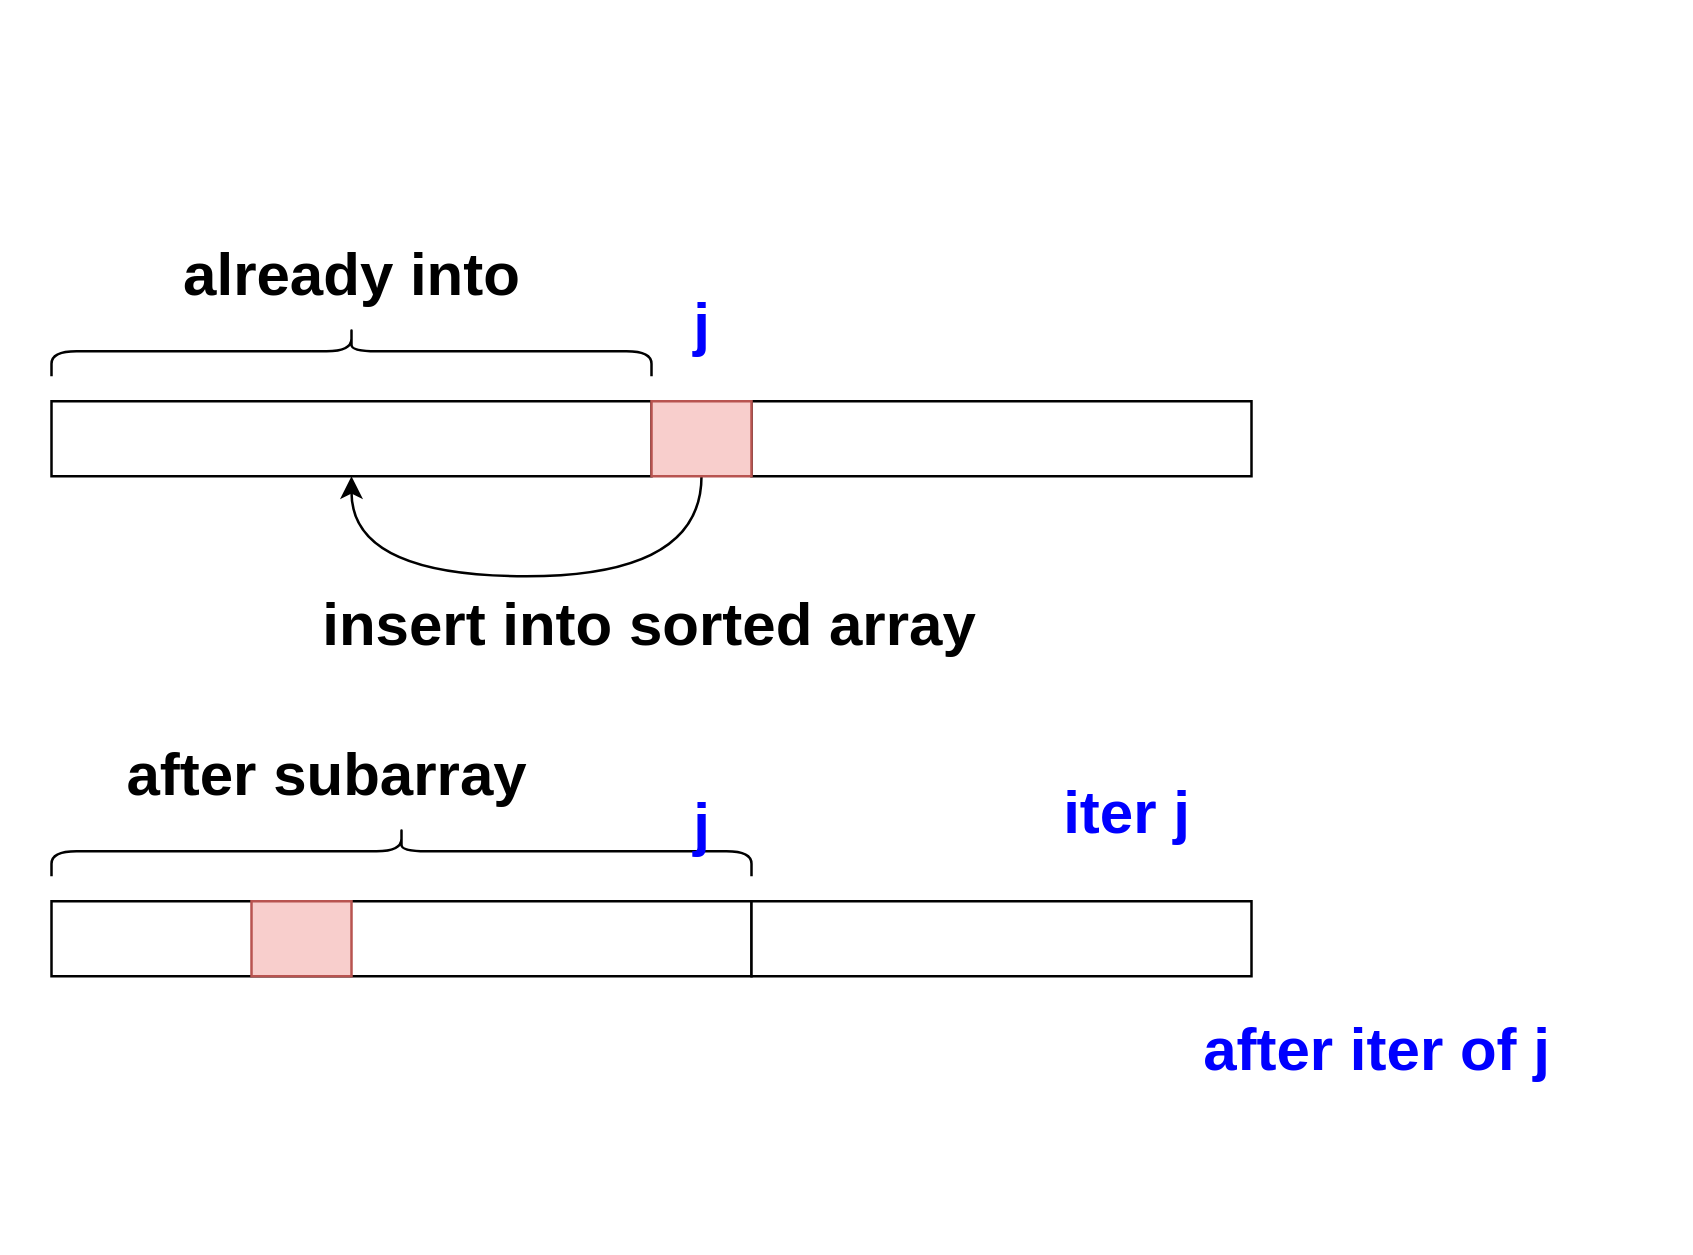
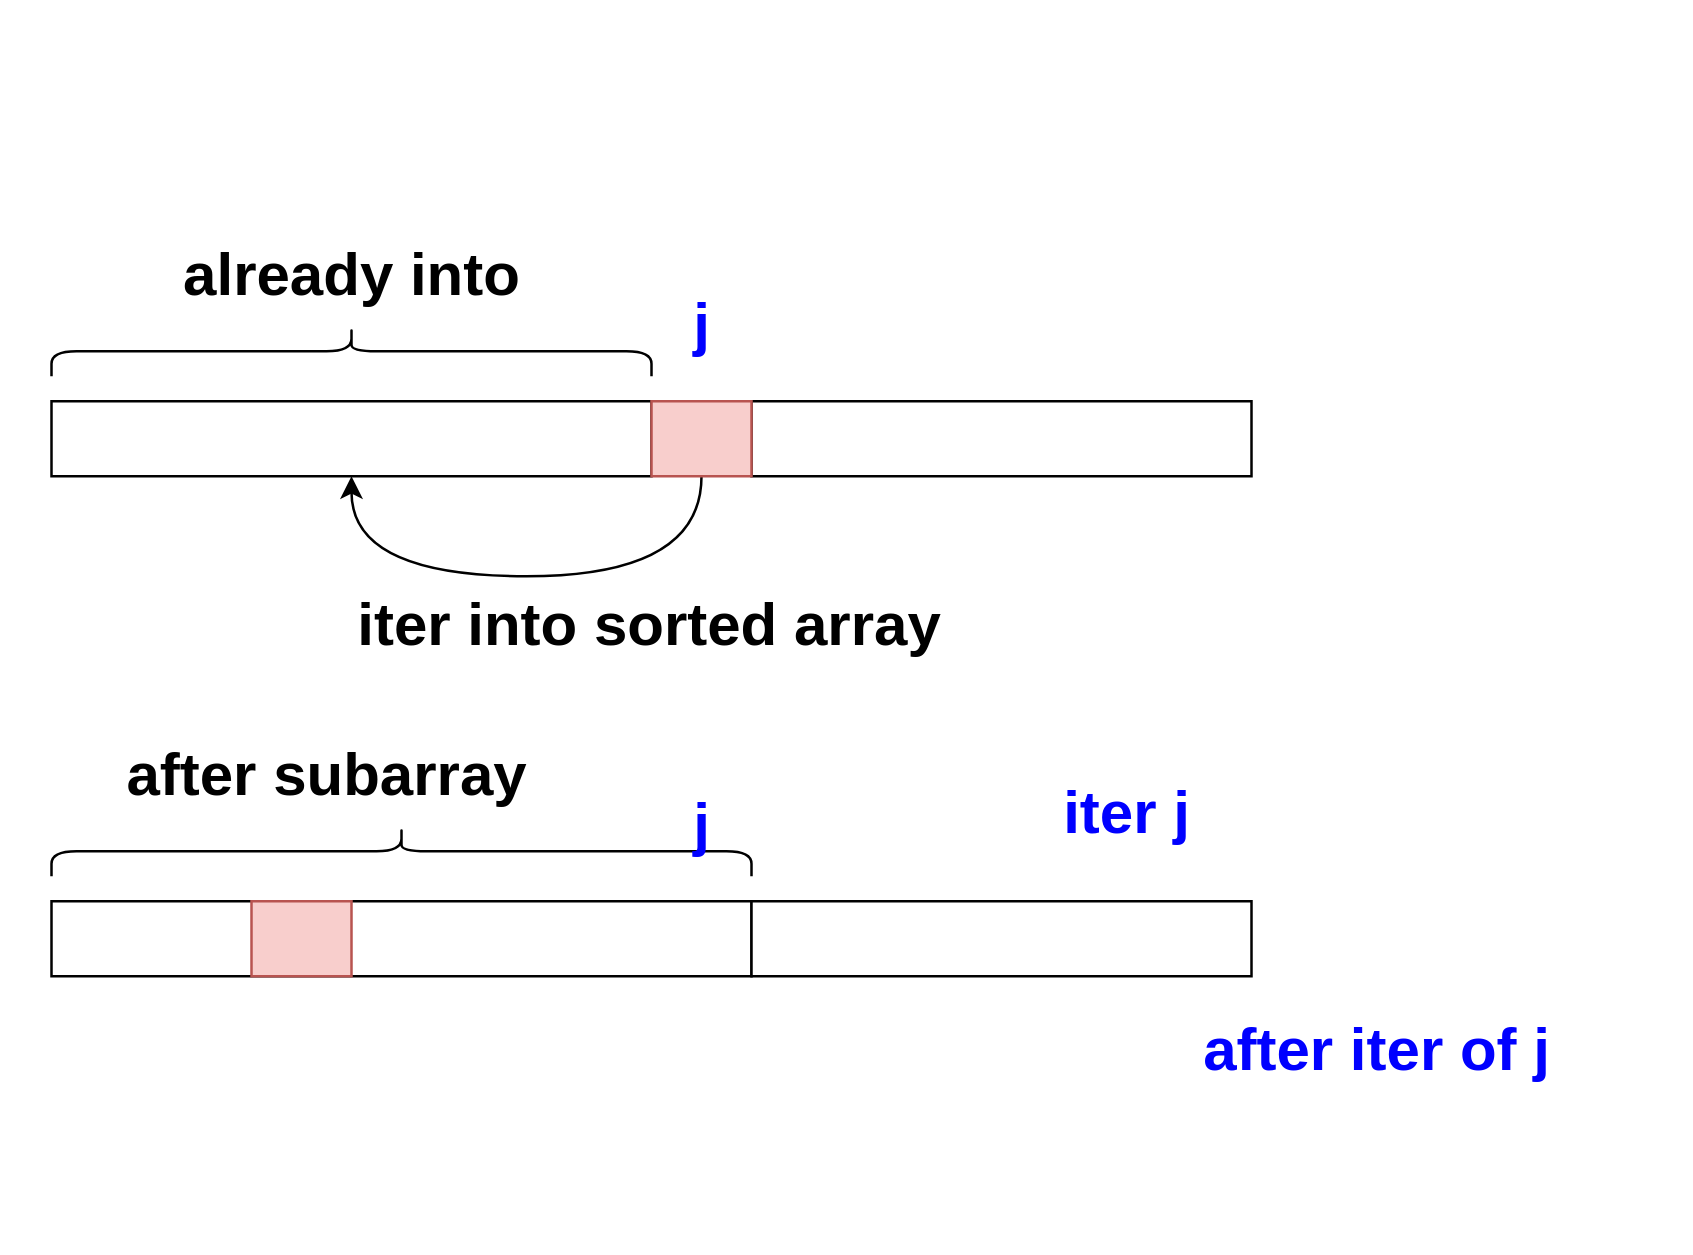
node "insert into sorted array": label "insert into sorted array" -> "iter into sorted array"
